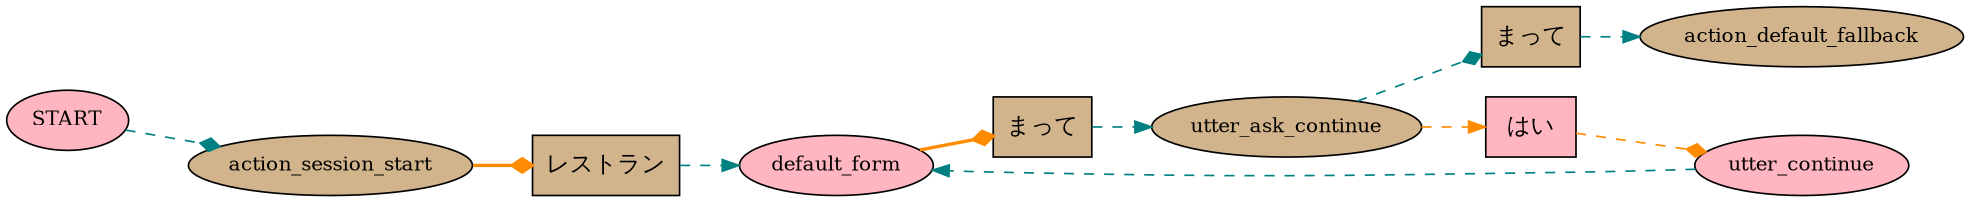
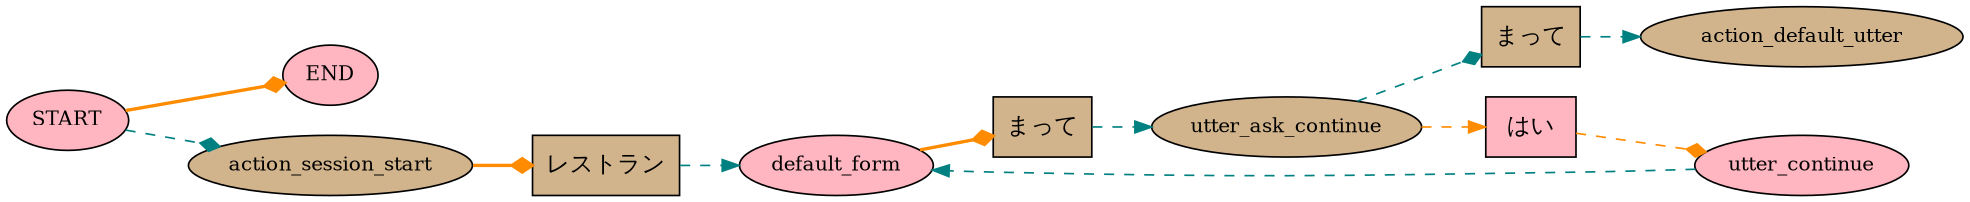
node "action_default_fallback": label "action_default_fallback" -> "action_default_utter"
node "END": added
